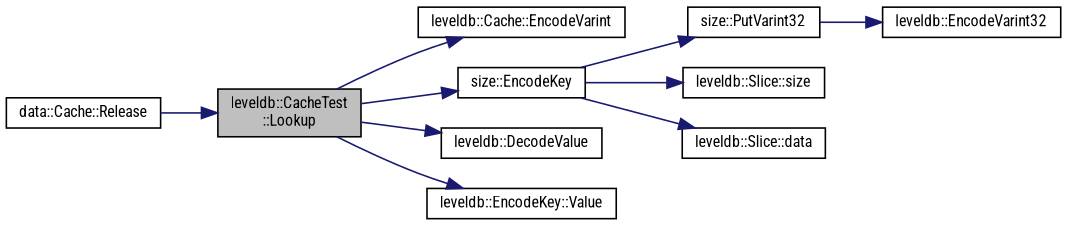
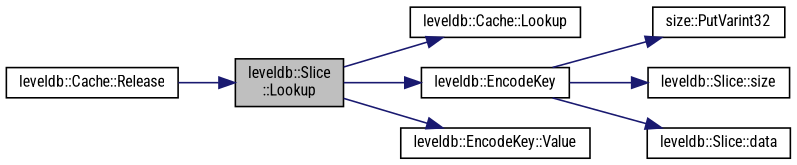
node "leveldb::Cache::EncodeVarint": label "leveldb::Cache::EncodeVarint" -> "leveldb::Cache::Lookup"
node "leveldb::EncodeVarint32": removed
node "size::EncodeKey": label "size::EncodeKey" -> "leveldb::EncodeKey"
node "data::Cache::Release": label "data::Cache::Release" -> "leveldb::Cache::Release"
node "leveldb::CacheTest ::Lookup": label "leveldb::CacheTest ::Lookup" -> "leveldb::Slice ::Lookup"
node "leveldb::DecodeValue": removed
